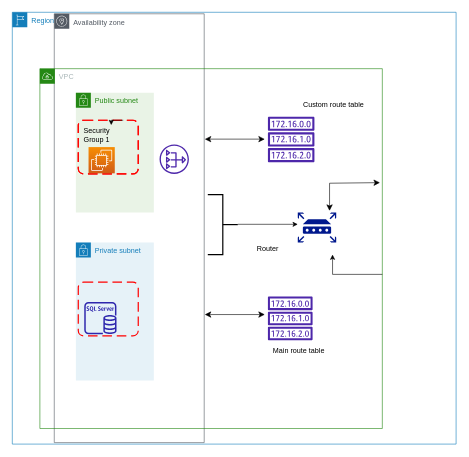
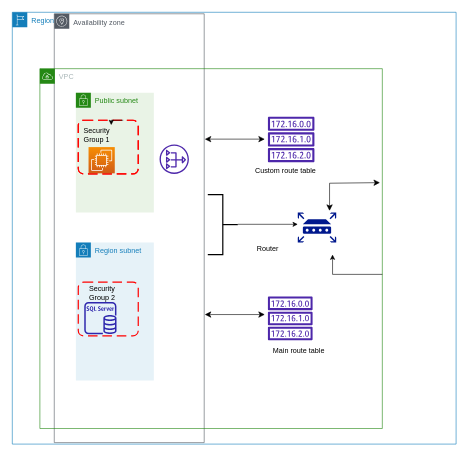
node "Custom route table": moved (334, 105) -> (286, 171)
node "Private subnet": label "Private subnet" -> "Region subnet"
node "Security Group 2": added
